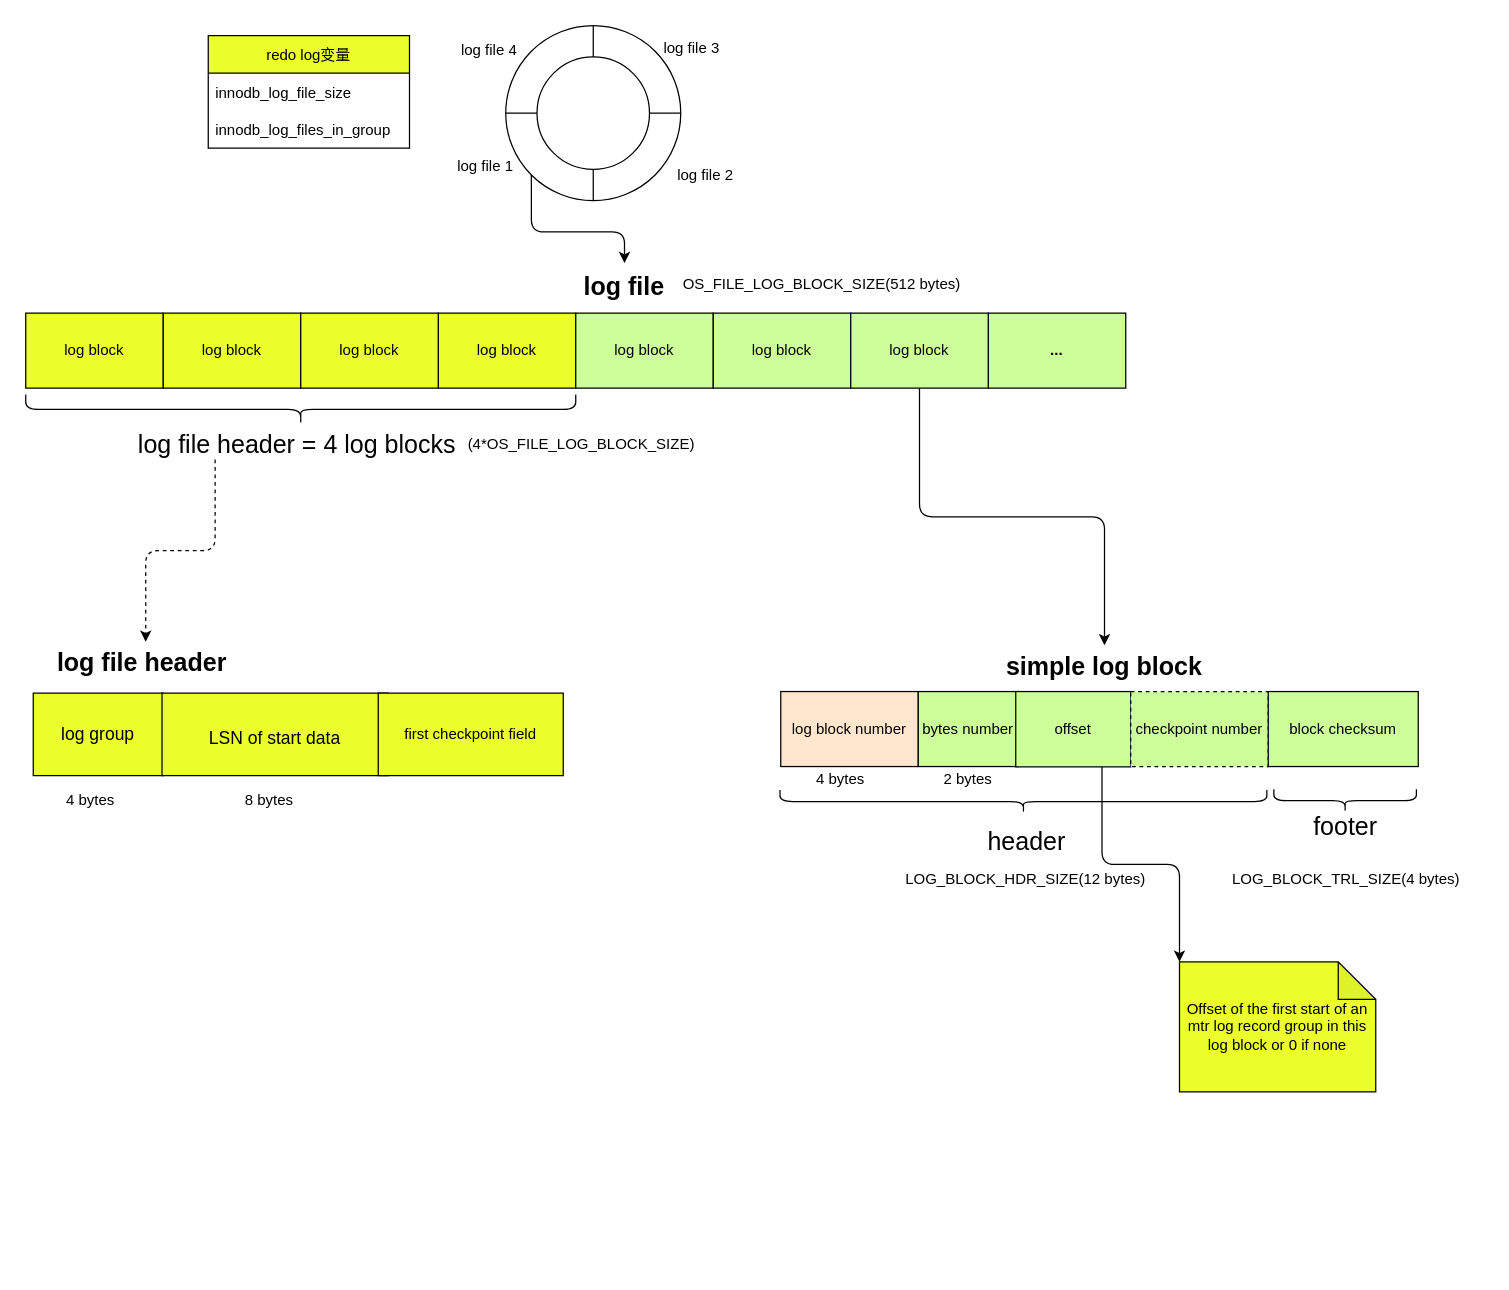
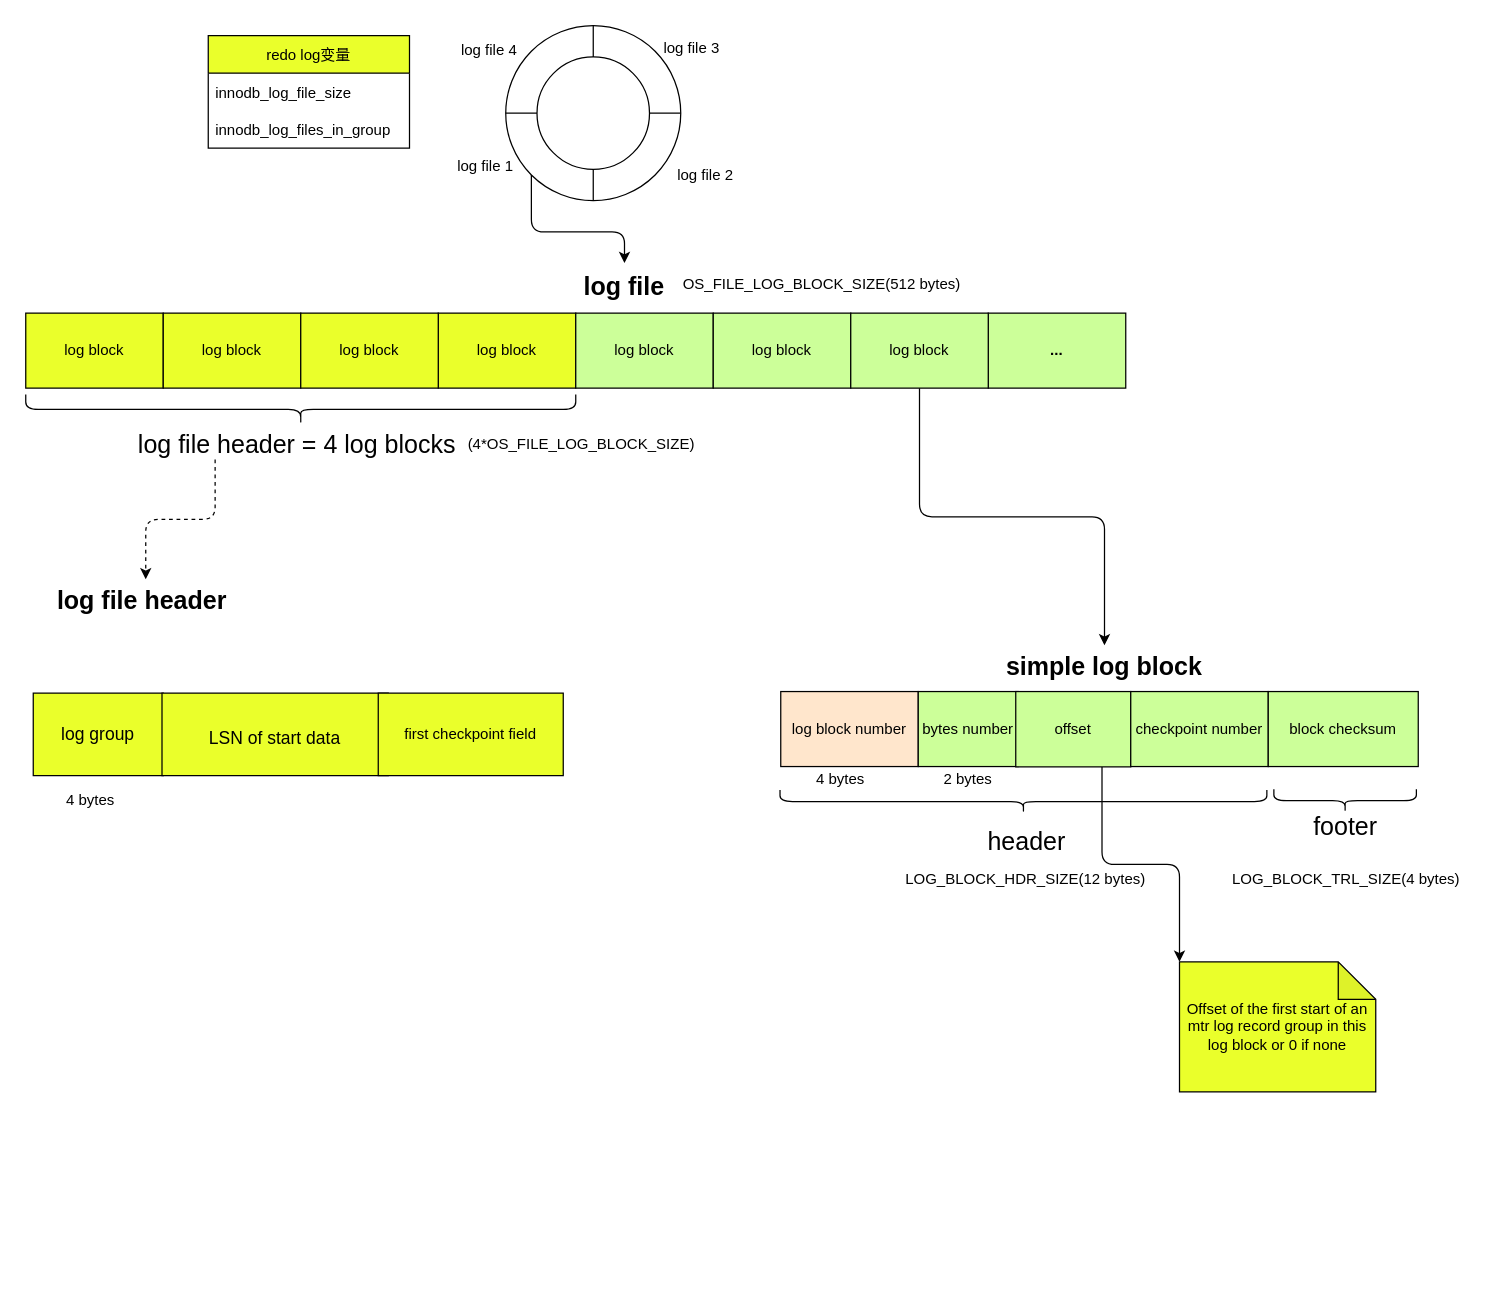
node "log file header": moved (146, 662) -> (146, 599)
node "checkpoint number": style dashed -> solid
node "8 bytes": removed
